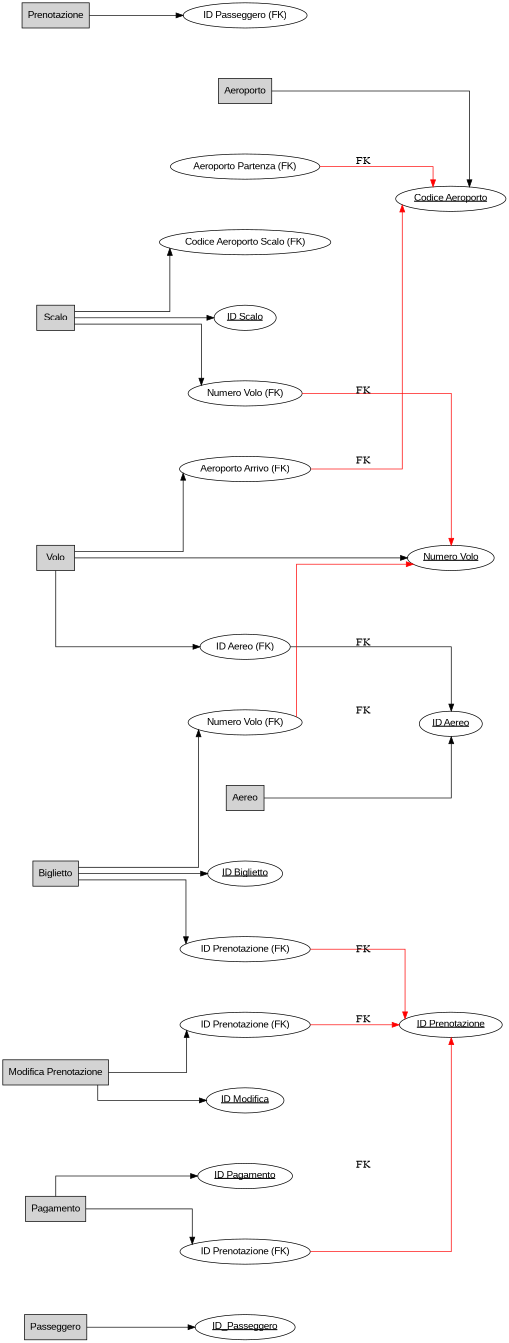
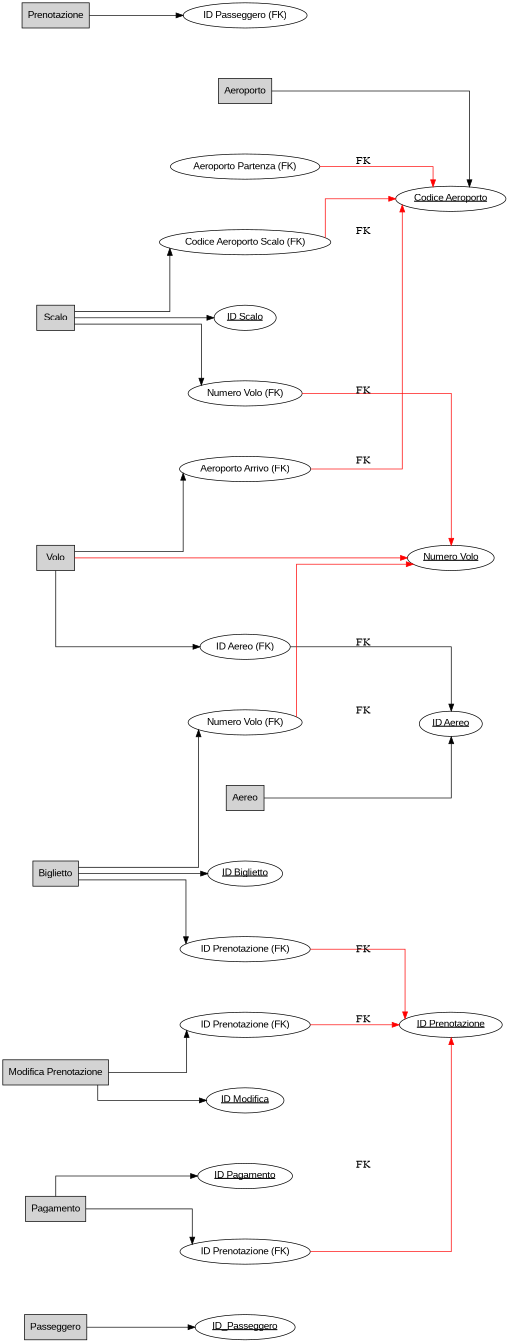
edge "Codice Aeroporto Scalo (FK)" -> "Codice Aeroporto": added, label "FK"
edge "Volo" -> "Numero Volo": color black -> red
